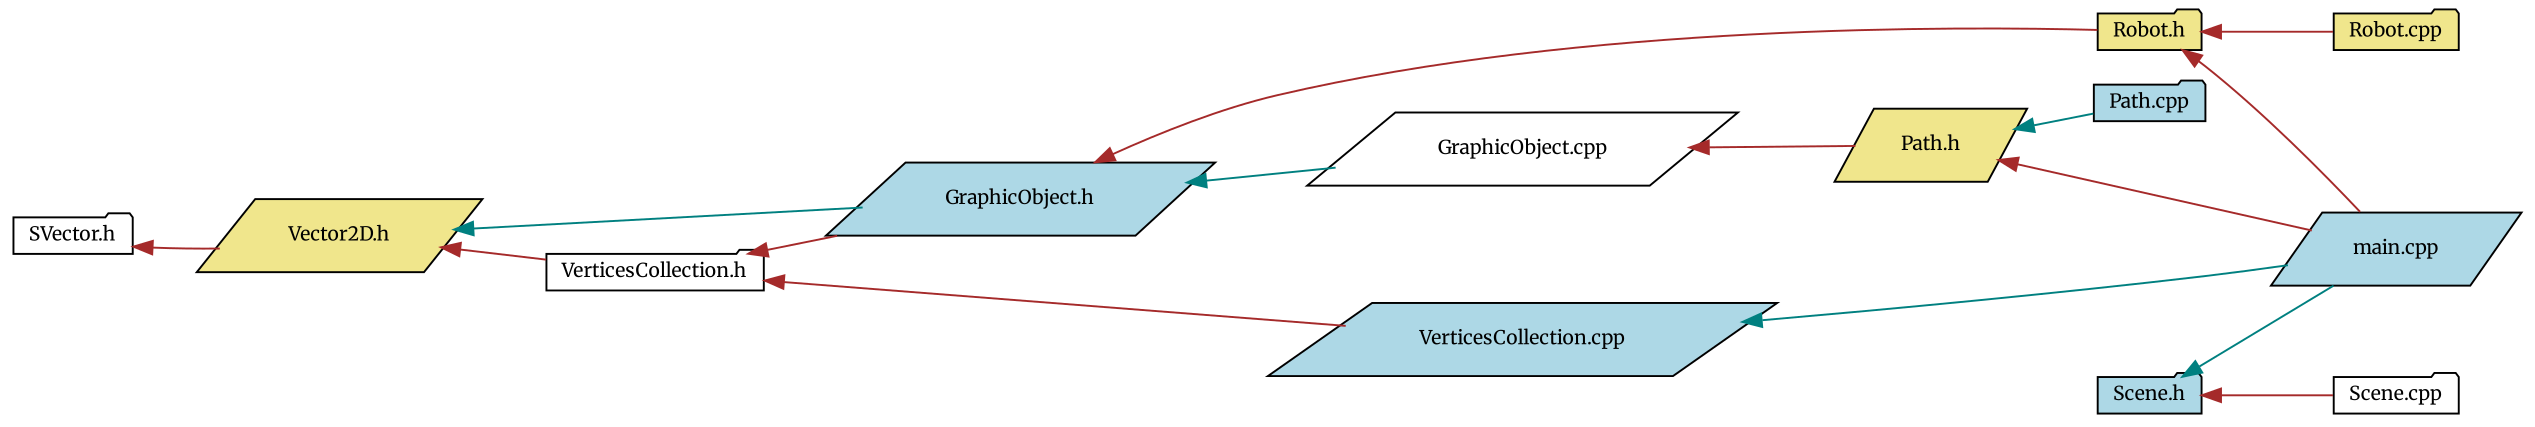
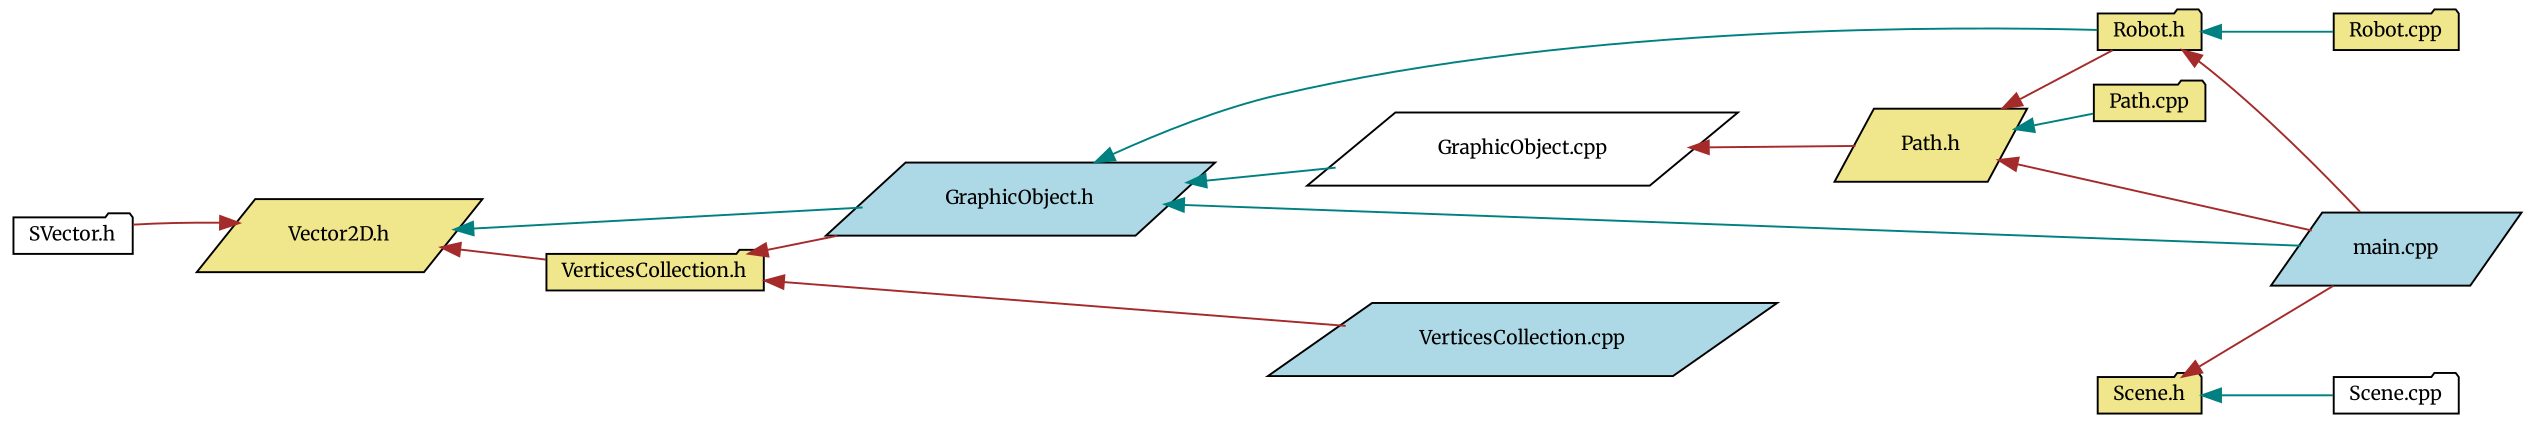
edge "Robot.cpp" -> "Robot.h": color brown -> teal
edge "Robot.h" -> "GraphicObject.h": color brown -> teal
edge "Robot.h" -> "Path.h": added
node "Path.cpp": fillcolor lightblue -> khaki
edge "Vector2D.h" -> "SVector.h": reversed
node "VerticesCollection.h": fillcolor white -> khaki
edge "main.cpp" -> "VerticesCollection.cpp": now "main.cpp" -> "GraphicObject.h"
edge "main.cpp" -> "Scene.h": color teal -> brown
node "Scene.h": fillcolor lightblue -> khaki
edge "Scene.cpp" -> "Scene.h": color brown -> teal
